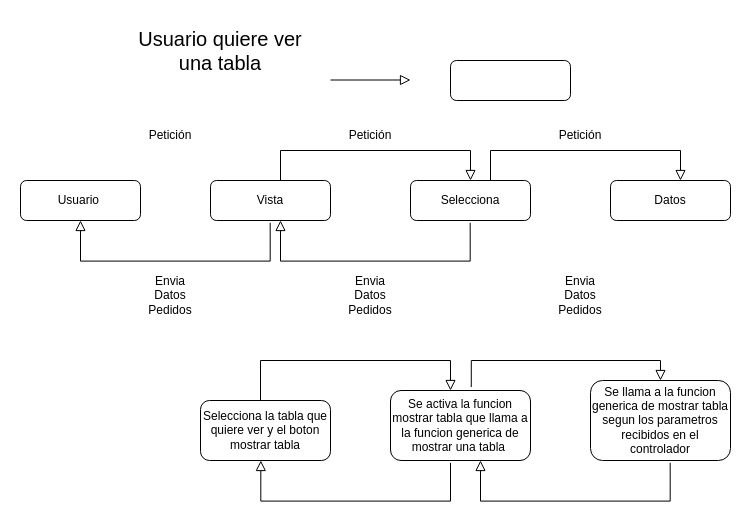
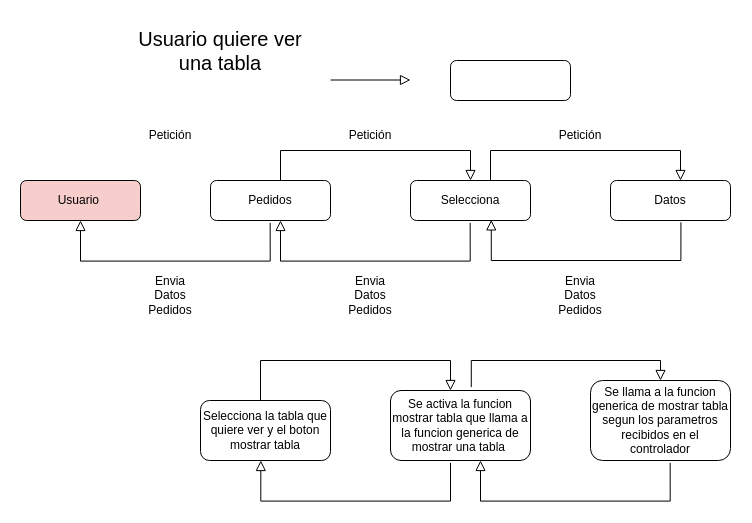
node "Usuario": fillcolor #ffffff -> #f8cecc
node "Vista": label "Vista" -> "Pedidos"
edge "Datos" -> "Selecciona": added
